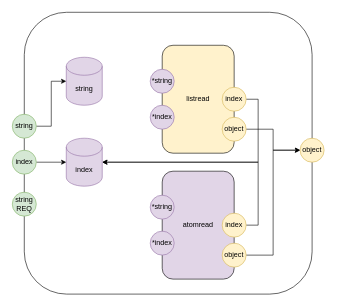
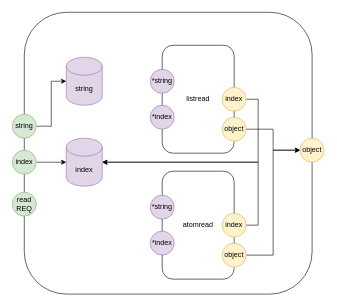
node "listread": fillcolor #fff2cc -> #ffffff
node "string REQ": label "string REQ" -> "read REQ"
node "atomread": fillcolor #e1d5e7 -> #ffffff
